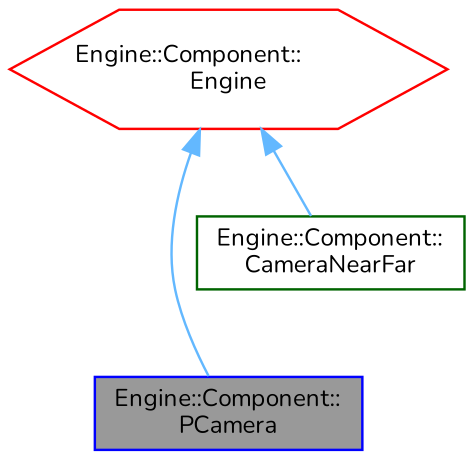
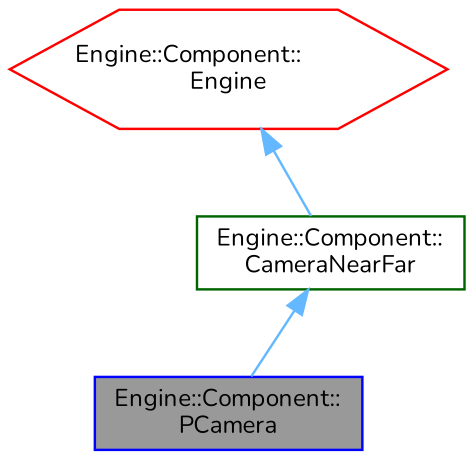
edge "Engine::Component:: PCamera" -> "Engine::Component:: Engine": now "Engine::Component:: PCamera" -> "Engine::Component:: CameraNearFar"
